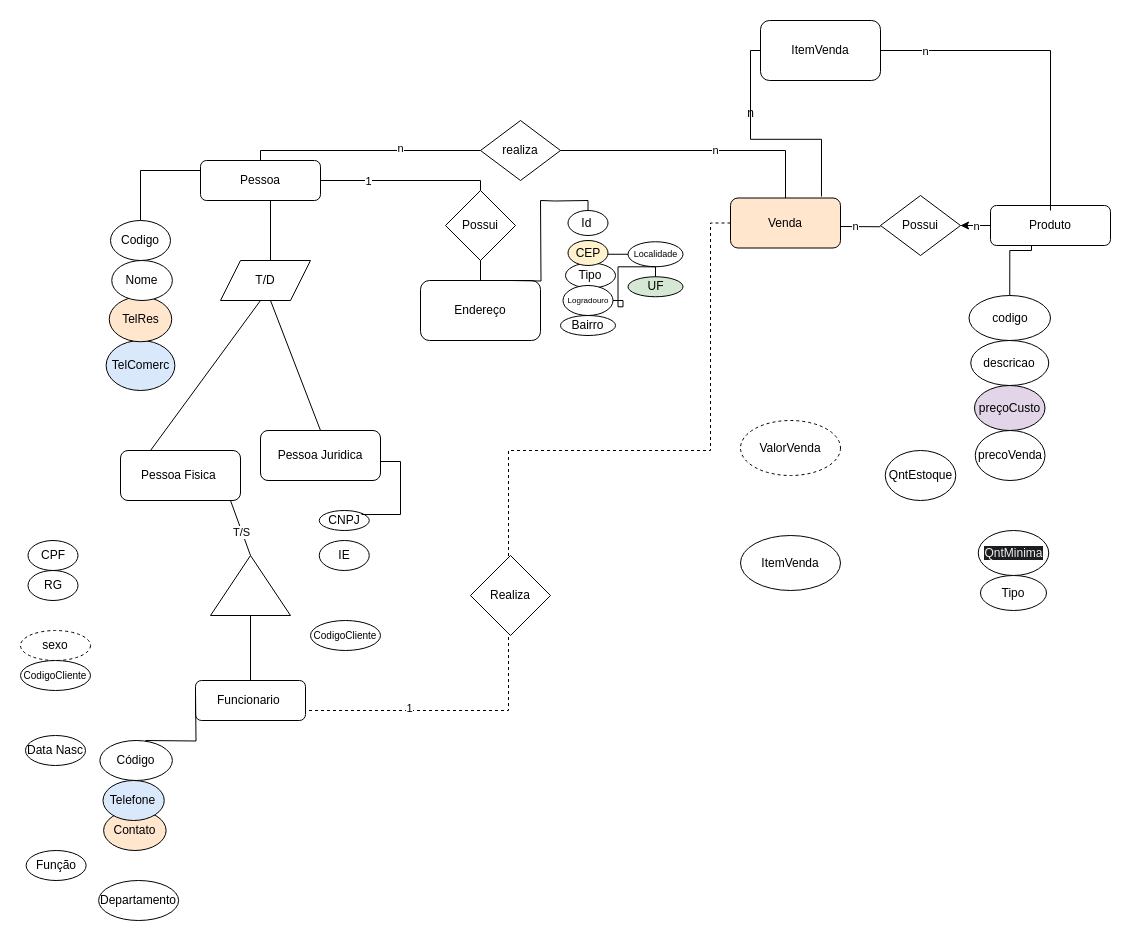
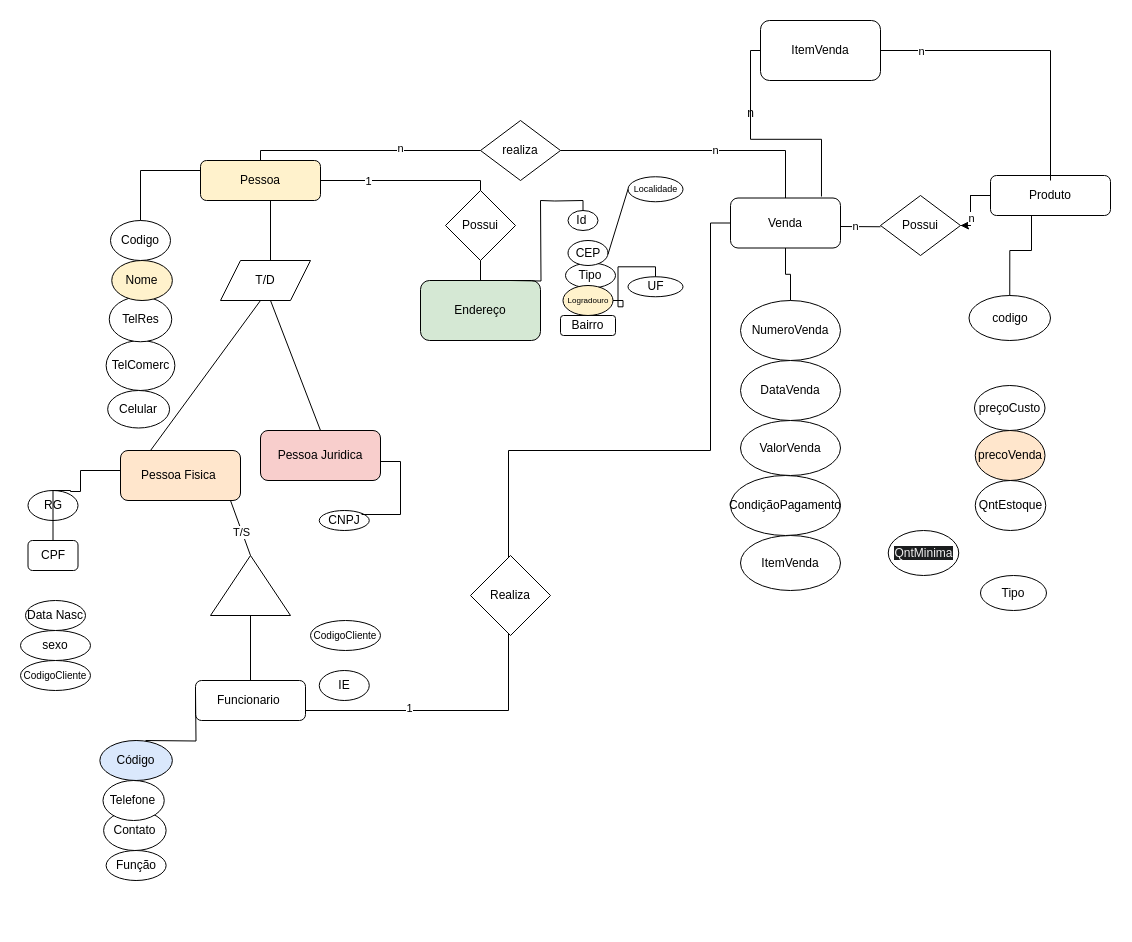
node "Pessoa": fillcolor #ffffff -> #fff2cc
node "Id": size 40x25 -> 30x20
node "Venda": fillcolor #ffe6cc -> #ffffff
node "Produto": moved (1051, 226) -> (1051, 196)
node "CEP": fillcolor #fff2cc -> #ffffff
node "Localidade": moved (656, 254) -> (656, 189)
edge "Venda" -- "NumeroVenda": added
node "Nome": fillcolor #ffffff -> #fff2cc
node "UF": fillcolor #d5e8d4 -> #ffffff
node "Logradouro": fillcolor #ffffff -> #fff2cc
node "Endereço": fillcolor #ffffff -> #d5e8d4
node "TelRes": fillcolor #ffe6cc -> #ffffff
node "Bairro": shape ellipse -> rounded rectangle
node "NumeroVenda": added
node "descricao": removed
node "TelComerc": fillcolor #dae8fc -> #ffffff
node "DataVenda": added
node "preçoCusto": fillcolor #e1d5e7 -> #ffffff
node "Celular": added
node "ValorVenda": style dashed -> solid
edge "Venda" -- "Funcionario": style dashed -> solid
node "Pessoa Juridica": fillcolor #ffffff -> #f8cecc
node "precoVenda": fillcolor #ffffff -> #ffe6cc
node "Pessoa Fisica": fillcolor #ffffff -> #ffe6cc
node "QntEstoque": moved (921, 476) -> (1011, 506)
edge "Pessoa Fisica" -- "CPF": added
node "CondiçãoPagamento": added
node "QntMinima": moved (1013, 553) -> (923, 553)
node "CPF": shape ellipse -> rounded rectangle
node "IE": moved (344, 556) -> (344, 686)
node "RG": moved (53, 586) -> (53, 506)
node "sexo": style dashed -> solid
node "Data Nasc": moved (56, 751) -> (56, 616)
node "Código": fillcolor #ffffff -> #dae8fc
node "Telefone": fillcolor #dae8fc -> #ffffff
node "Contato": fillcolor #ffe6cc -> #ffffff
node "Função": moved (56, 866) -> (136, 866)
node "Departamento": removed
